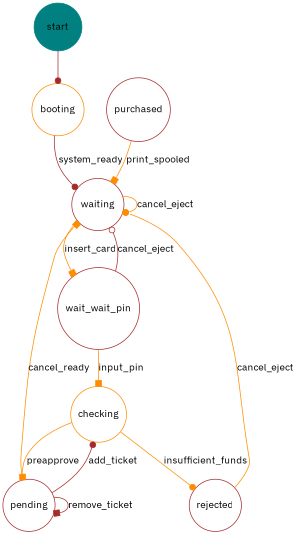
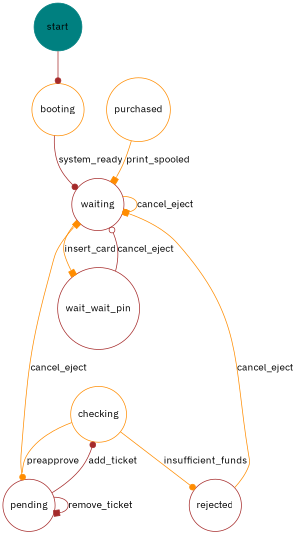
node "purchased": color brown -> darkorange
edge "rejected" -> "waiting": arrowhead dot -> box
edge "wait_wait_pin" -> "checking": removed, label "input_pin"
edge "pending" -> "waiting": label "cancel_ready" -> "cancel_eject"
edge "checking" -> "pending": arrowhead box -> dot
